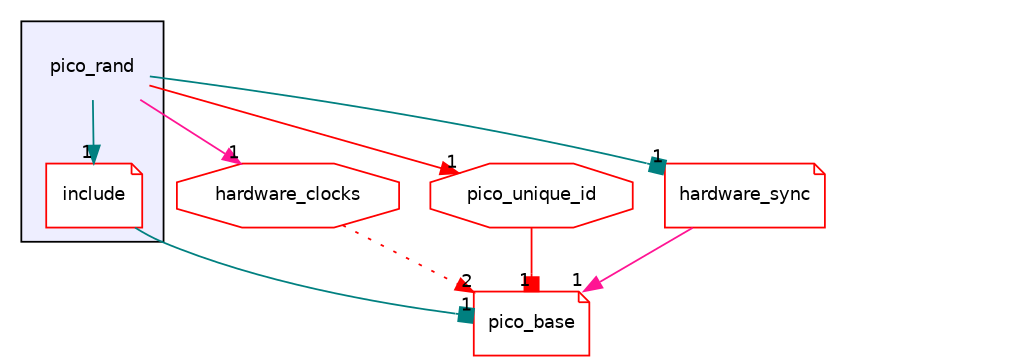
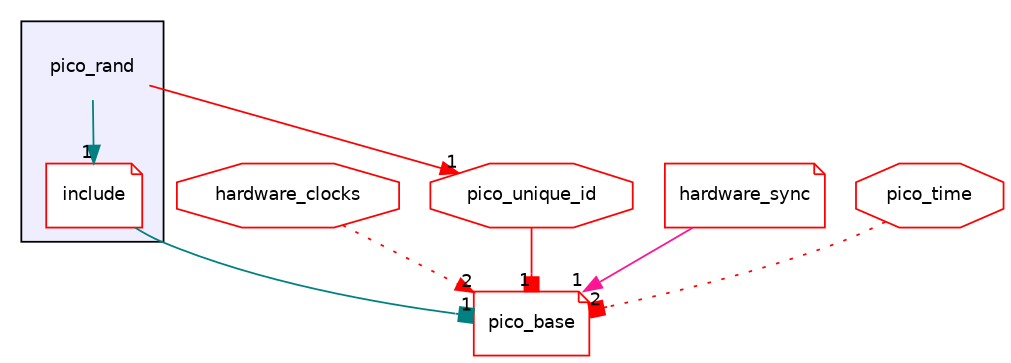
edge "pico_rand" -> "hardware_sync": removed
edge "pico_rand" -> "hardware_clocks": removed
node "pico_time": added
